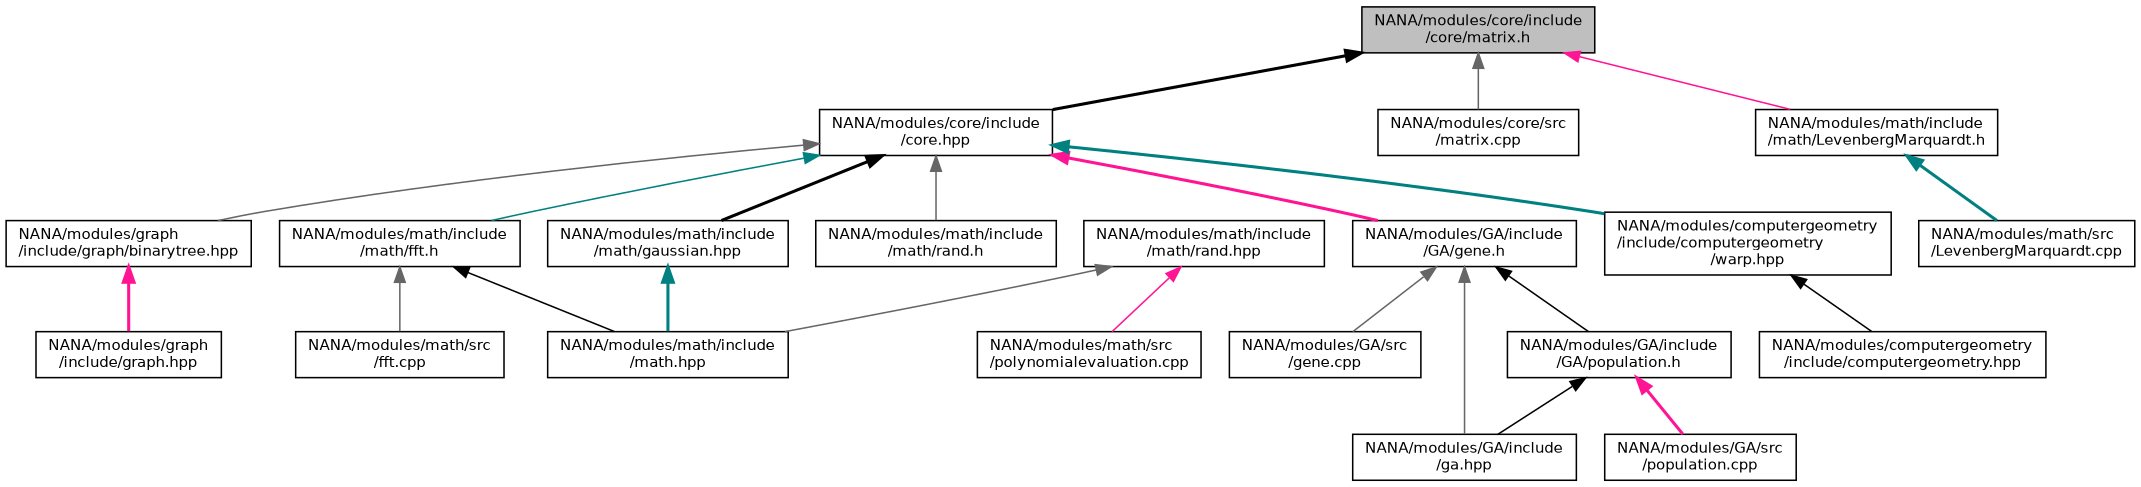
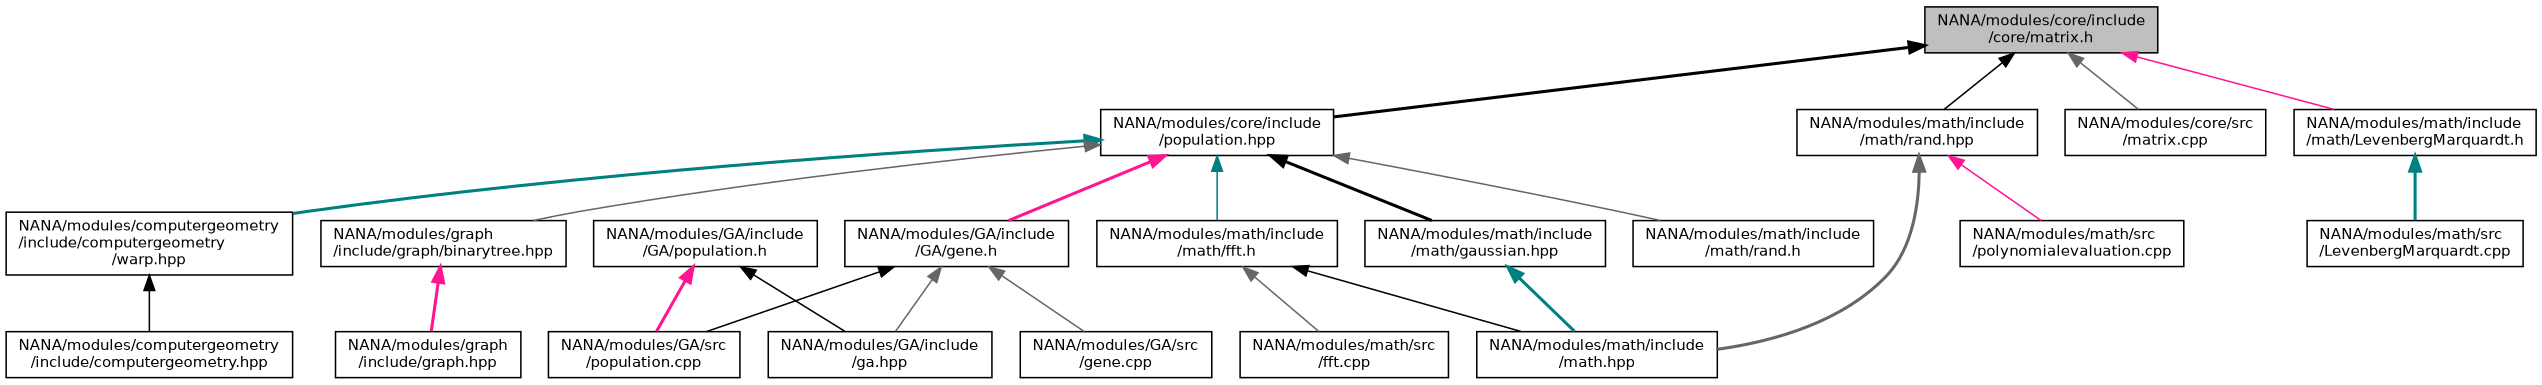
edge "NANA/modules/math/include /math/rand.hpp" -> "NANA/modules/core/include /core/matrix.h": added
node "NANA/modules/core/include /core.hpp": label "NANA/modules/core/include /core.hpp" -> "NANA/modules/core/include /population.hpp"
edge "NANA/modules/math/include /math.hpp" -> "NANA/modules/math/include /math/rand.hpp": style solid -> bold
edge "NANA/modules/GA/include /GA/population.h" -> "NANA/modules/GA/include /GA/gene.h": now "NANA/modules/GA/src /population.cpp" -> "NANA/modules/GA/include /GA/gene.h"
